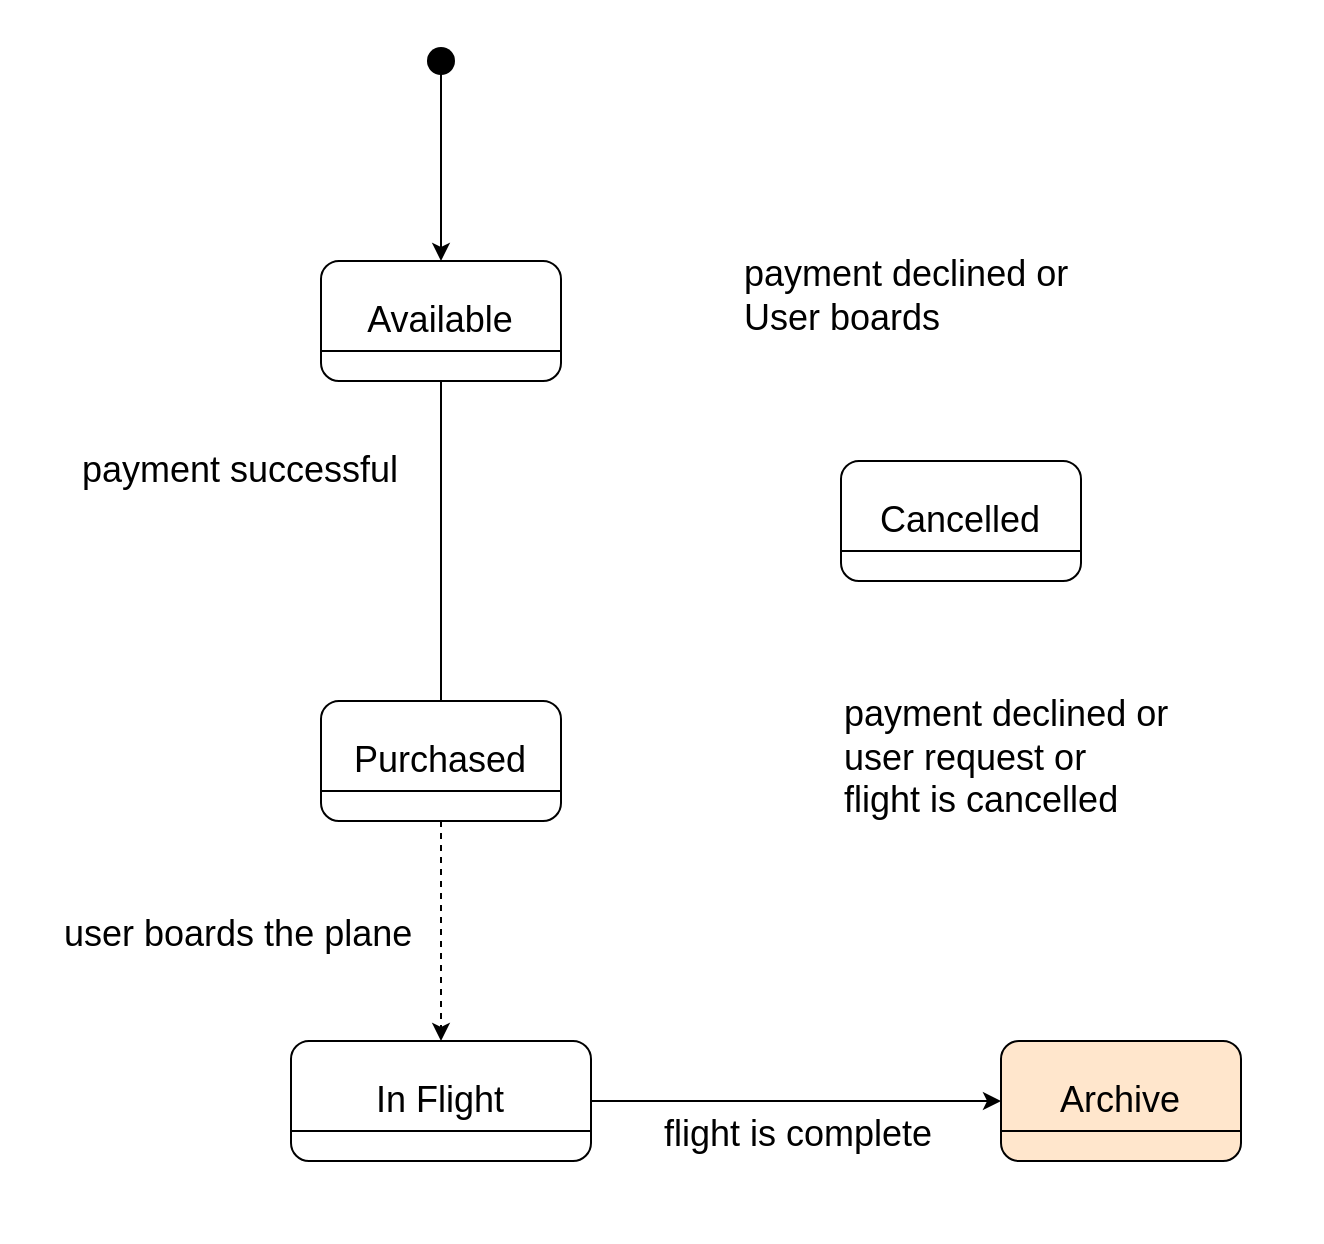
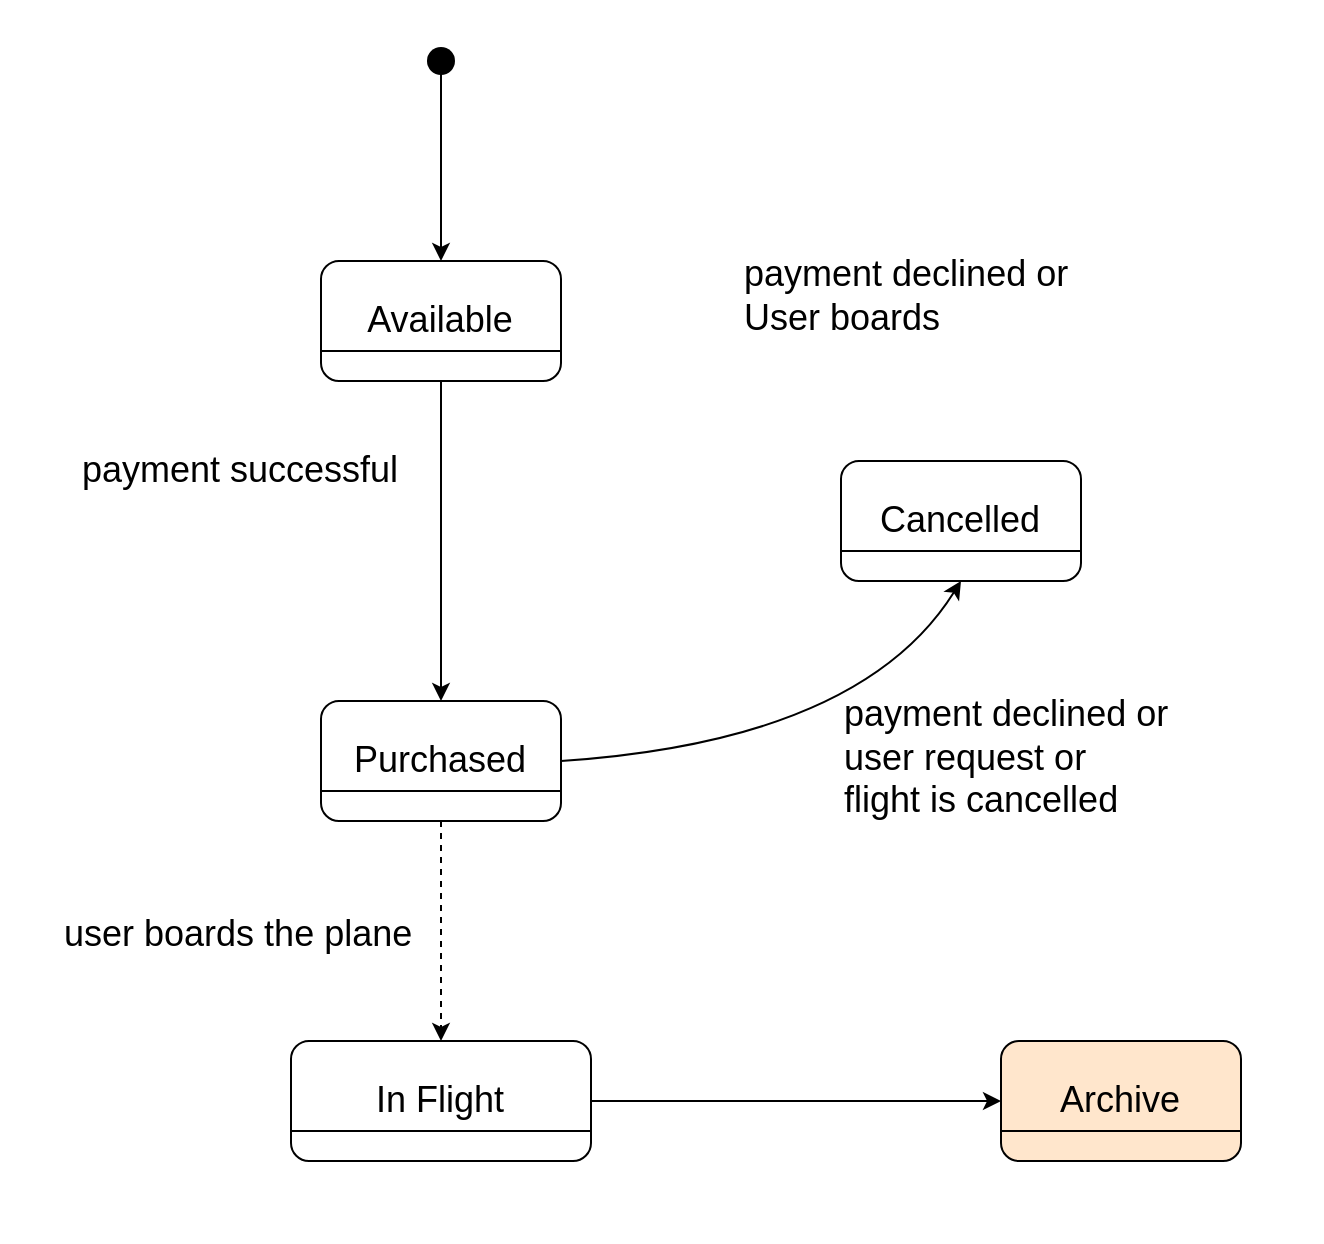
edge "Available" -- "Purchased": arrowhead none -> classic
edge "Purchased" -> "Cancelled": added
node "flight is complete": removed
